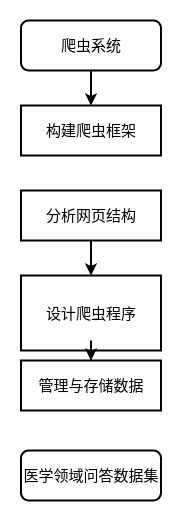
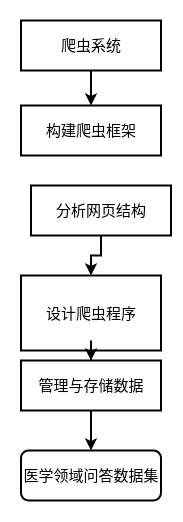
node "爬虫系统": shape rounded rectangle -> rectangle
node "分析网页结构": moved (91, 216) -> (101, 211)
edge "管理与存储数据" -> "医学领域问答数据集": added
